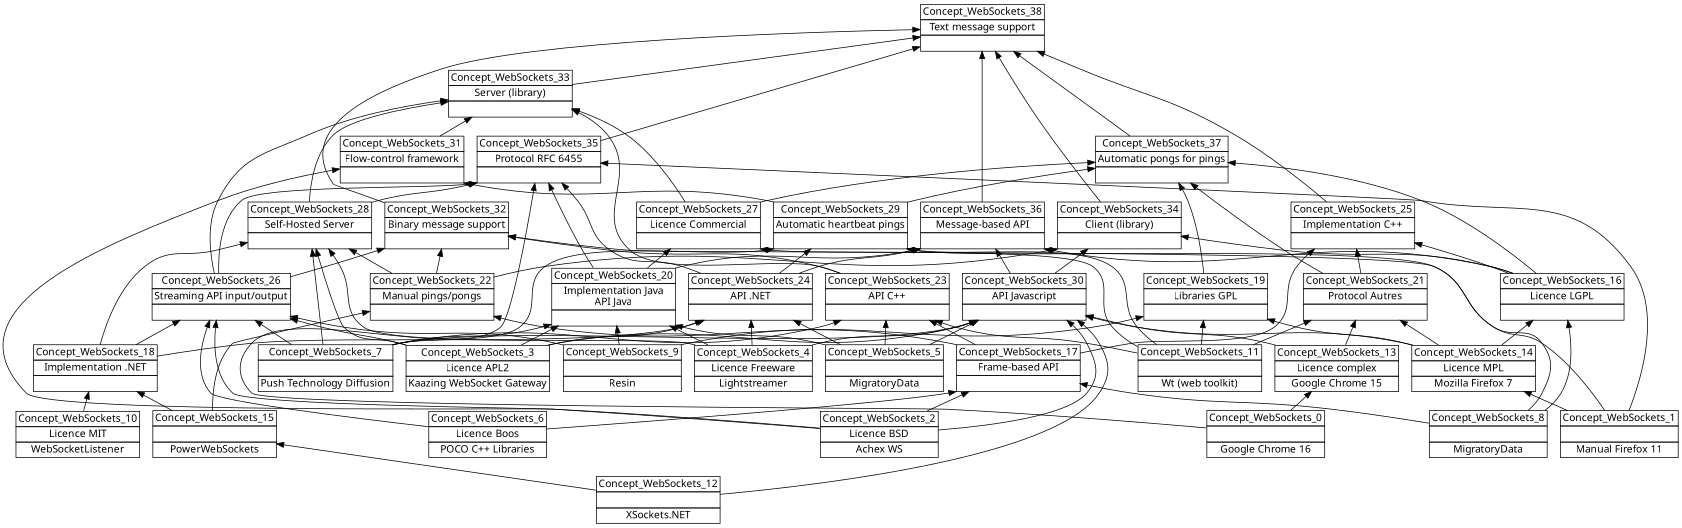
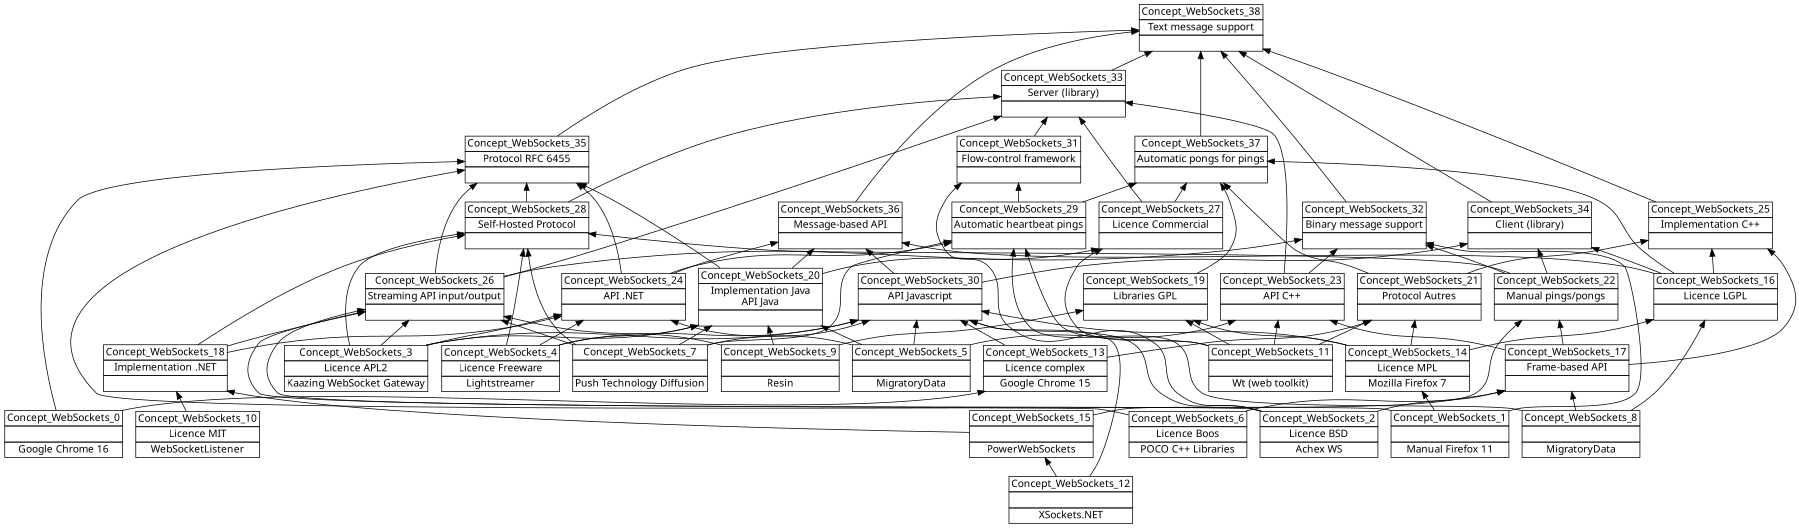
node "Concept_WebSockets_28": text "Self-Hosted Server" -> "Self-Hosted Protocol"
edge "Concept_WebSockets_7" -> "Concept_WebSockets_23": removed
